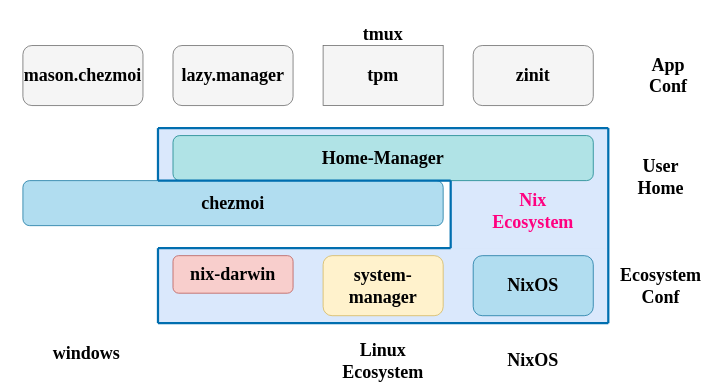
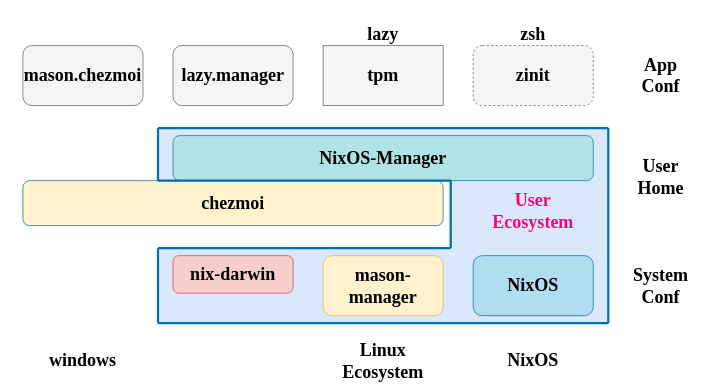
node "tmux": label "tmux" -> "lazy"
node "zsh": added
node "zinit": style solid -> dashed
node "App Conf": moved (668, 75) -> (660, 75)
node "Home-Manager": label "Home-Manager" -> "NixOS-Manager"
node "chezmoi": fillcolor #b1ddf0 -> #fff2cc
node "Nix Ecosystem": label "Nix Ecosystem" -> "User Ecosystem"
node "system-manager": label "system-manager" -> "mason-manager"
node "Ecosystem Conf": label "Ecosystem Conf" -> "System Conf"
node "windows": moved (87, 353) -> (83, 360)
